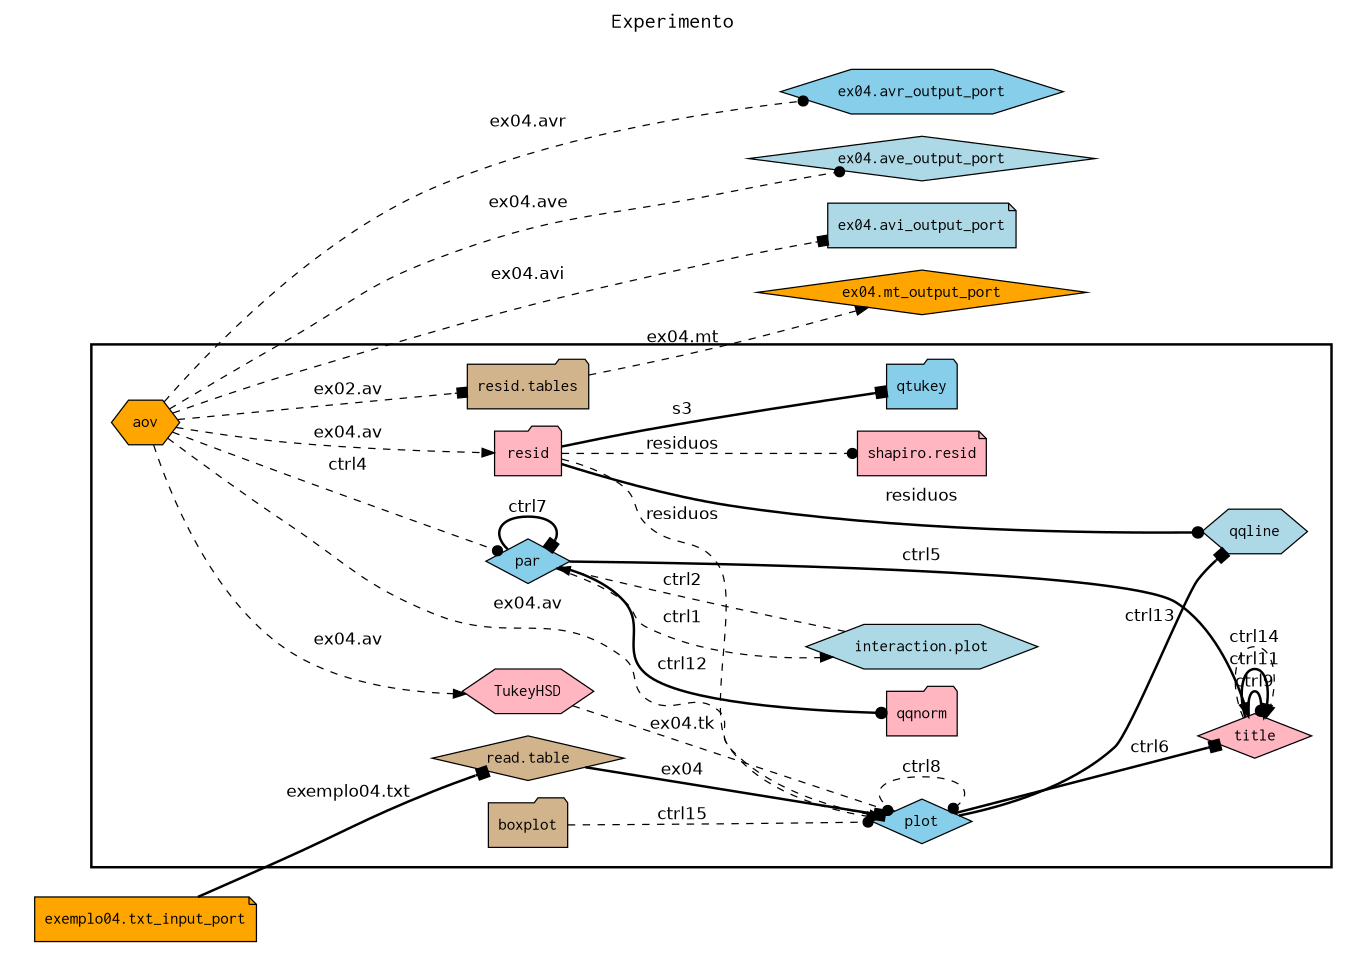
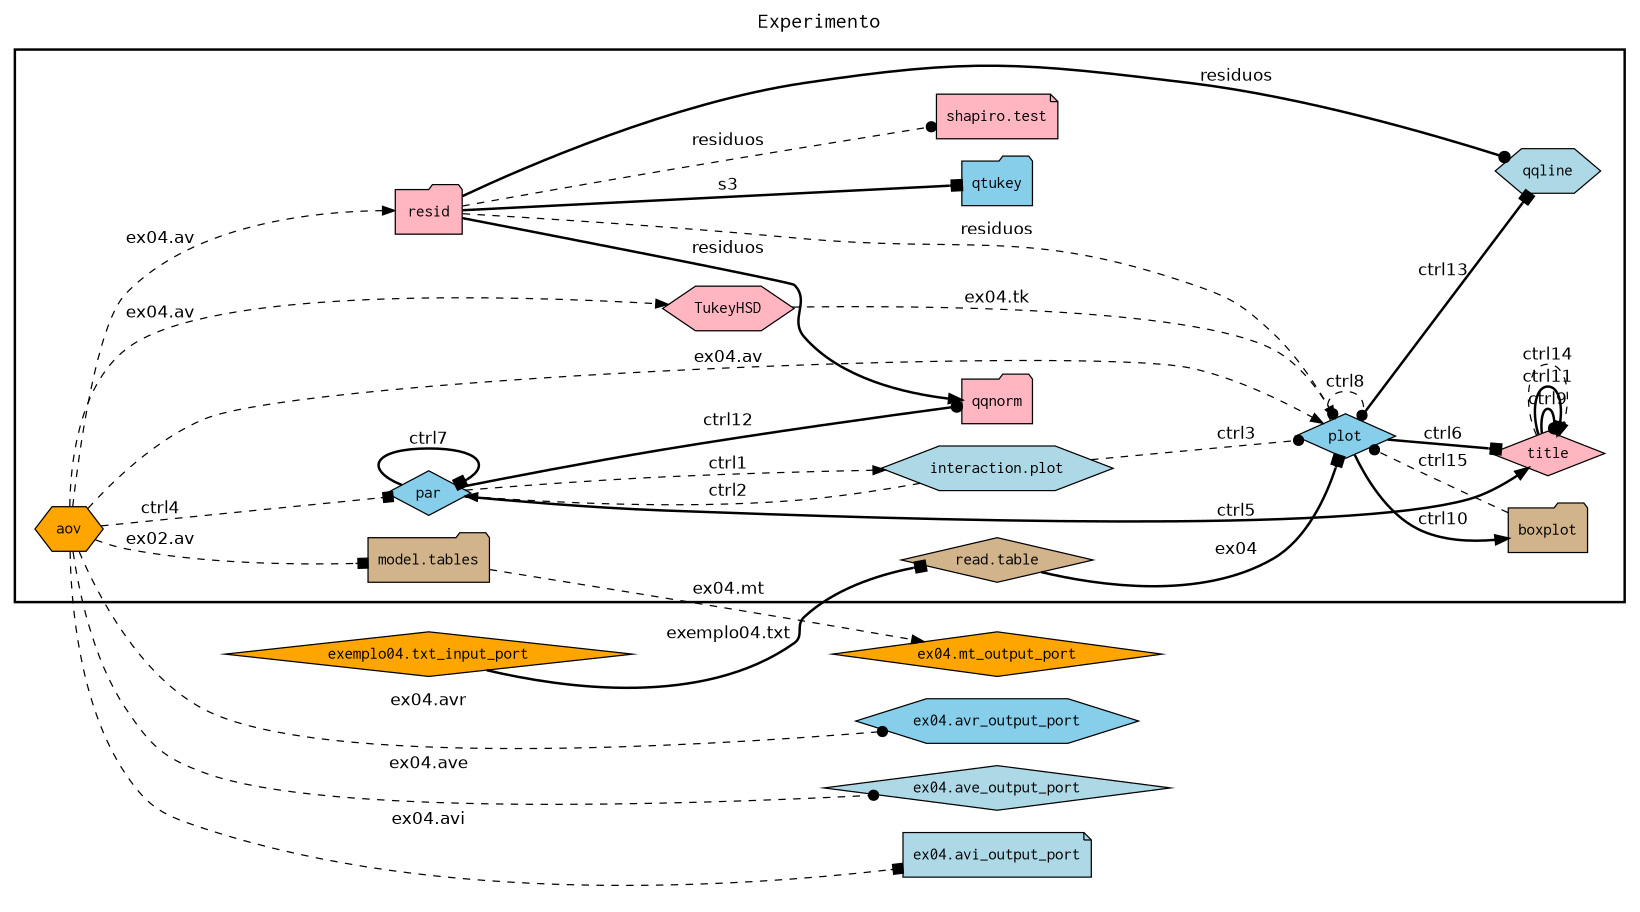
edge "resid" -> "qqnorm": added, label "residuos"
node "resid.tables": label "resid.tables" -> "model.tables"
edge "interaction.plot" -> "plot": added, label "ctrl3"
node "shapiro.resid": label "shapiro.resid" -> "shapiro.test"
edge "aov" -> "par": arrowhead dot -> box
edge "plot" -> "boxplot": added, label "ctrl10"
node "exemplo04.txt_input_port": shape note -> diamond
